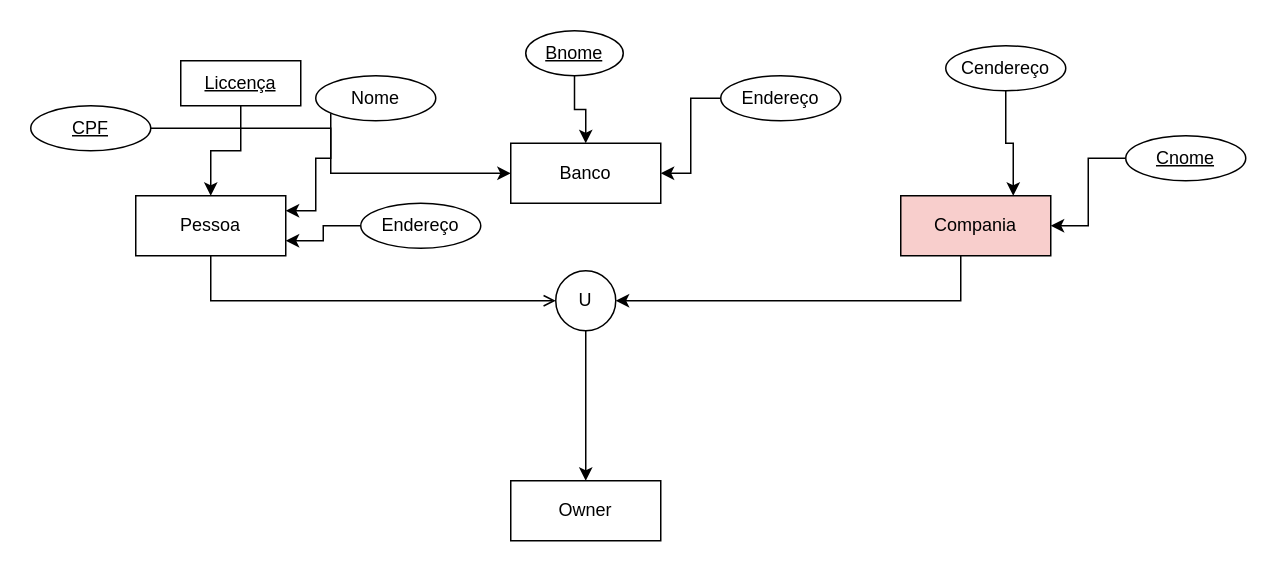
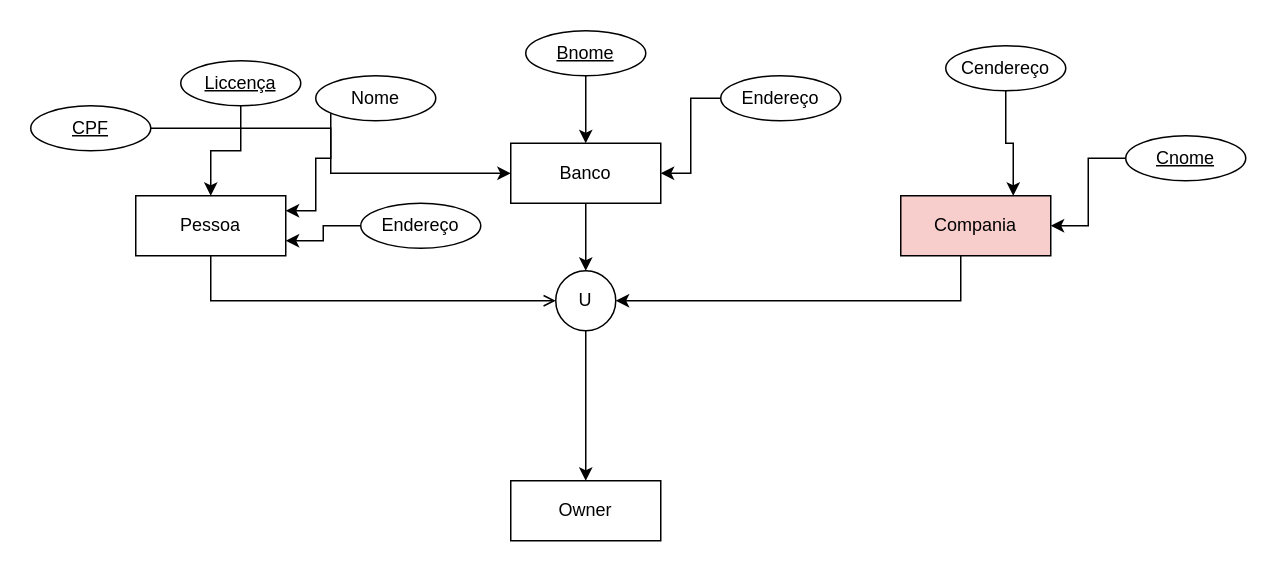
node "Bnome": size 98x45 -> 120x45
node "Liccença": shape rectangle -> ellipse
edge "Banco" -> "U": added
